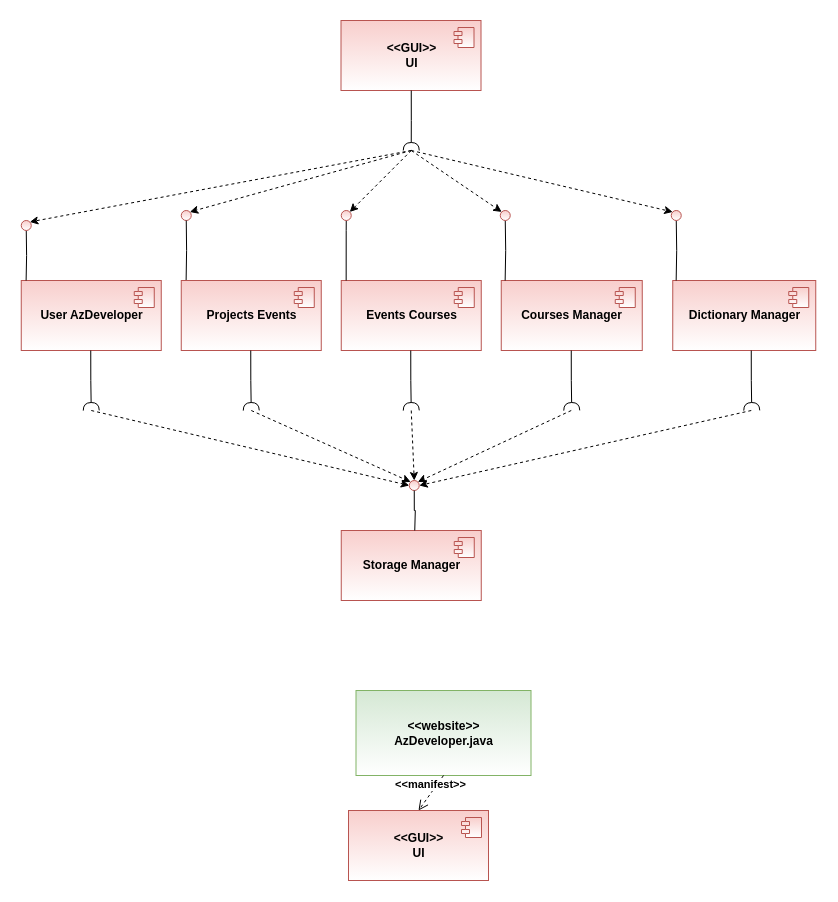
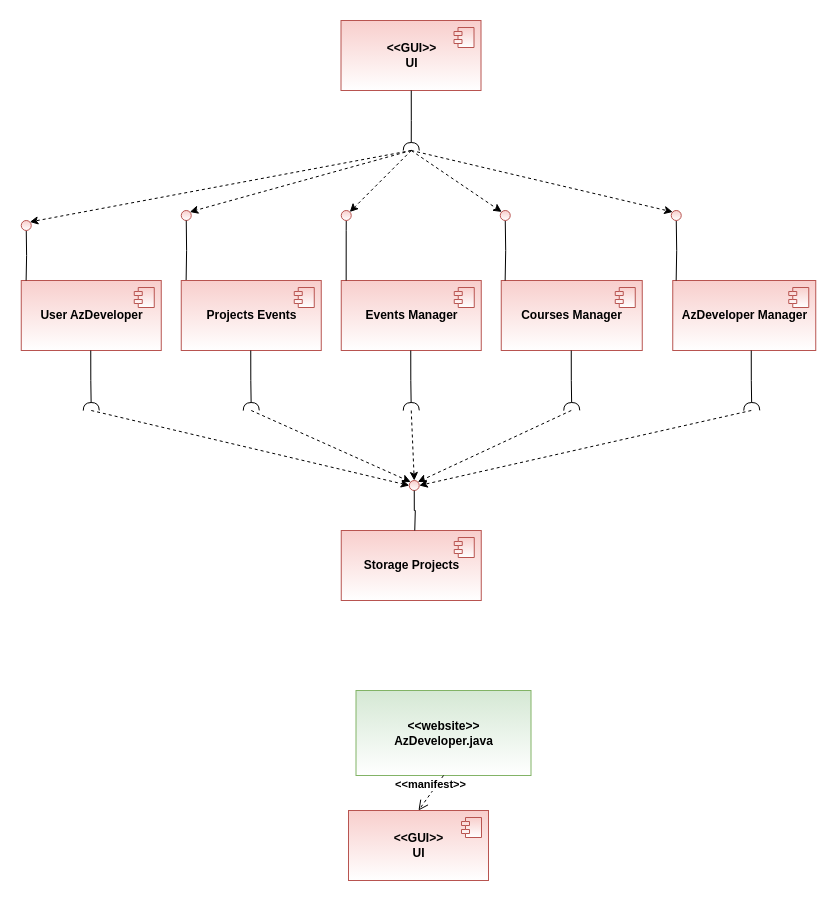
node "Events Courses": label "Events Courses" -> "Events Manager"
node "Dictionary Manager": label "Dictionary Manager" -> "AzDeveloper Manager"
node "Storage Manager": label "Storage Manager" -> "Storage Projects"
